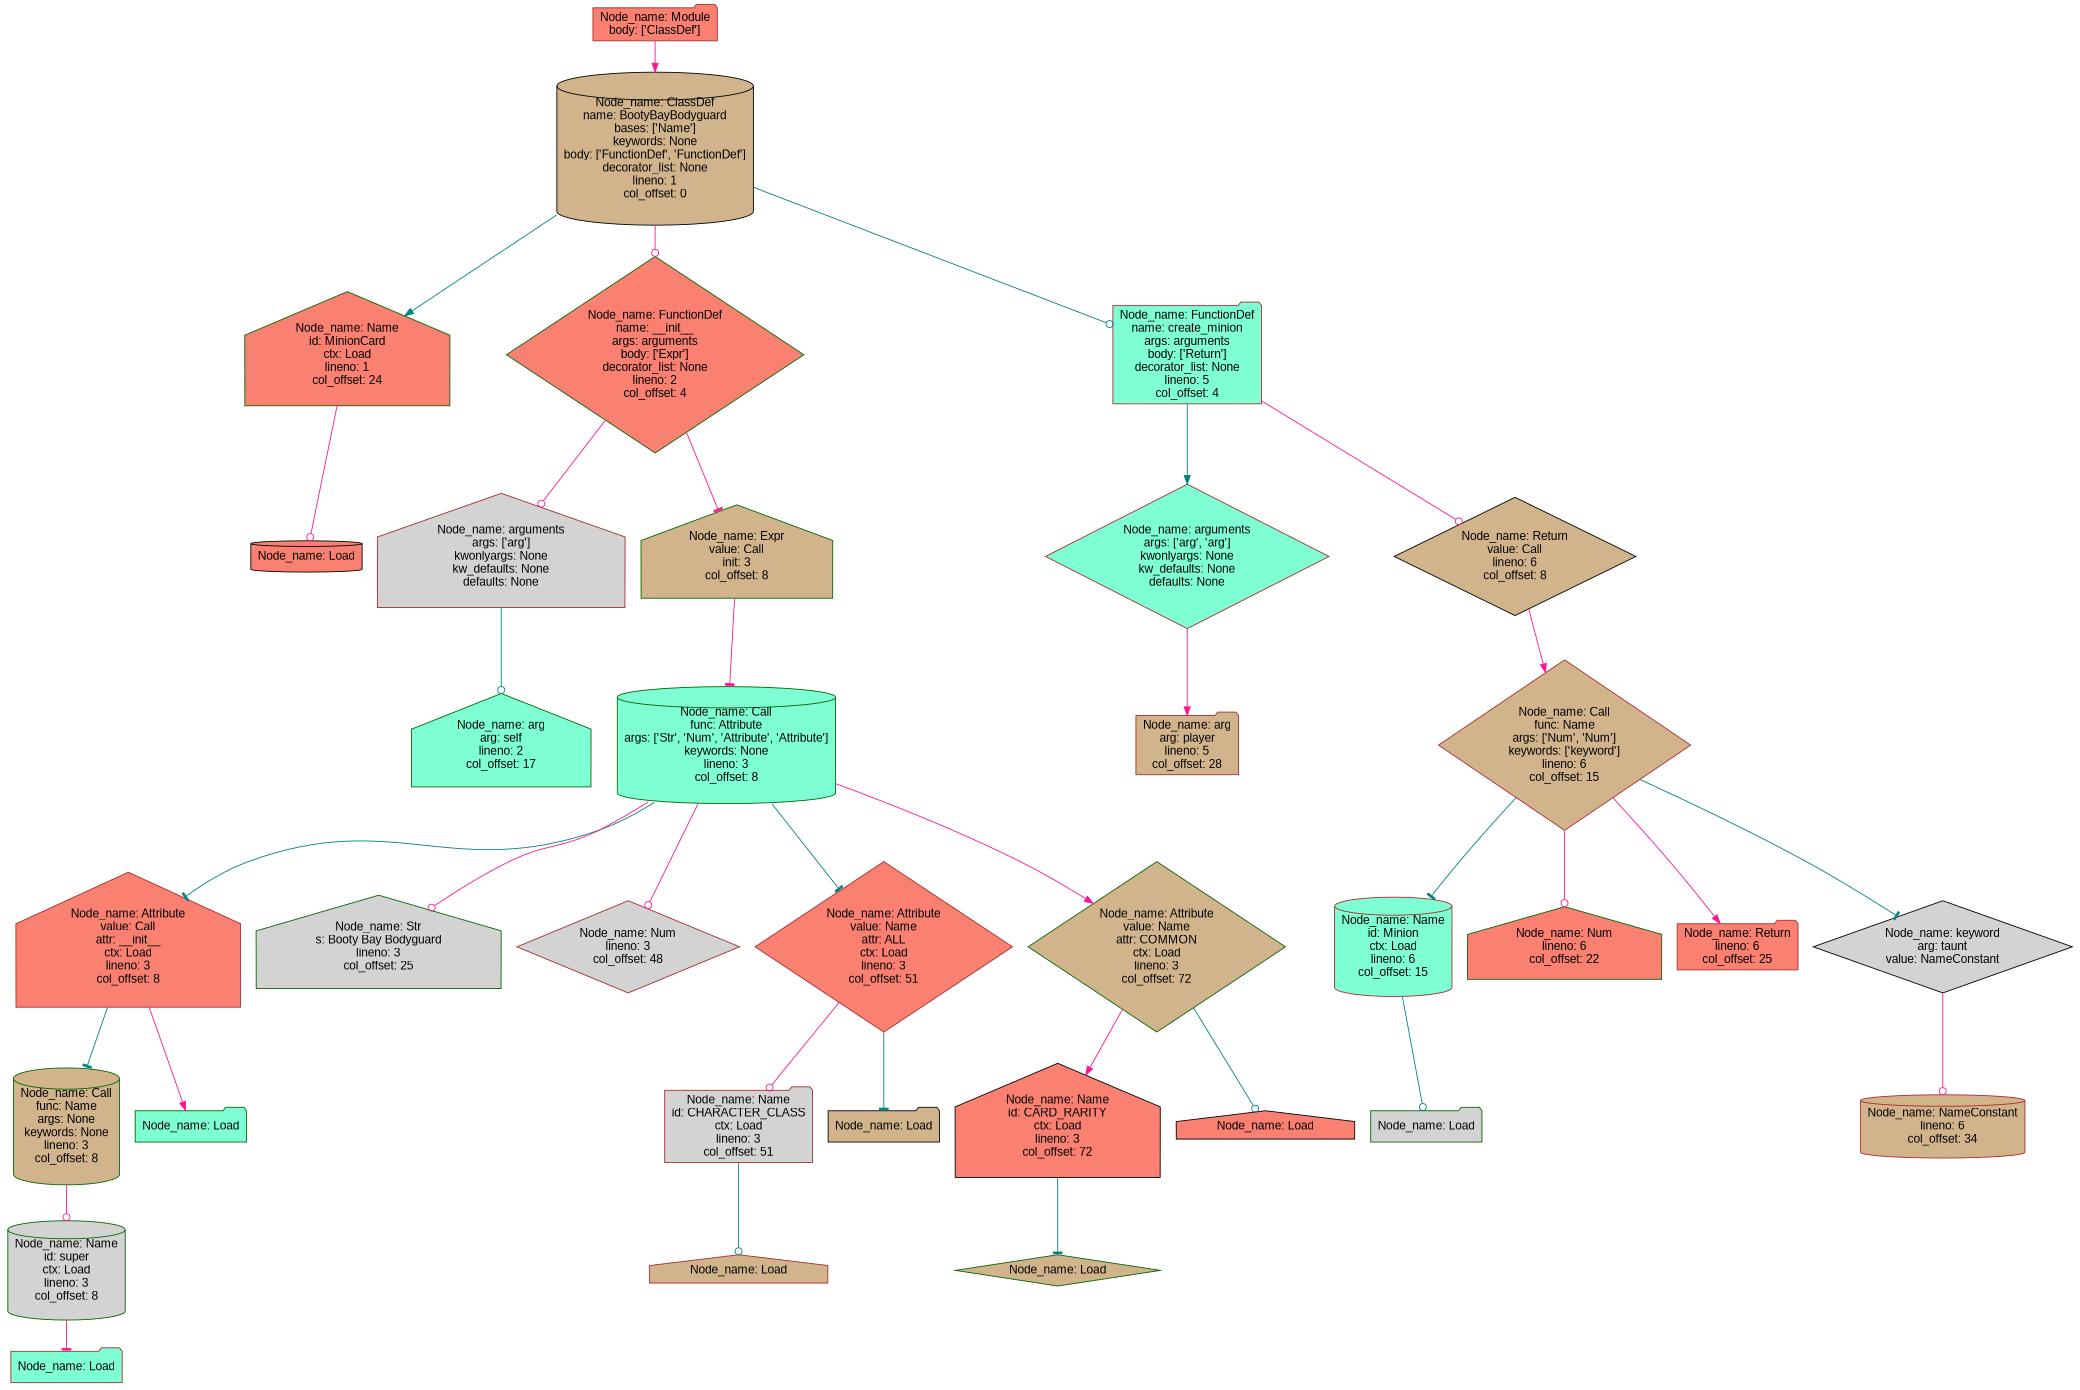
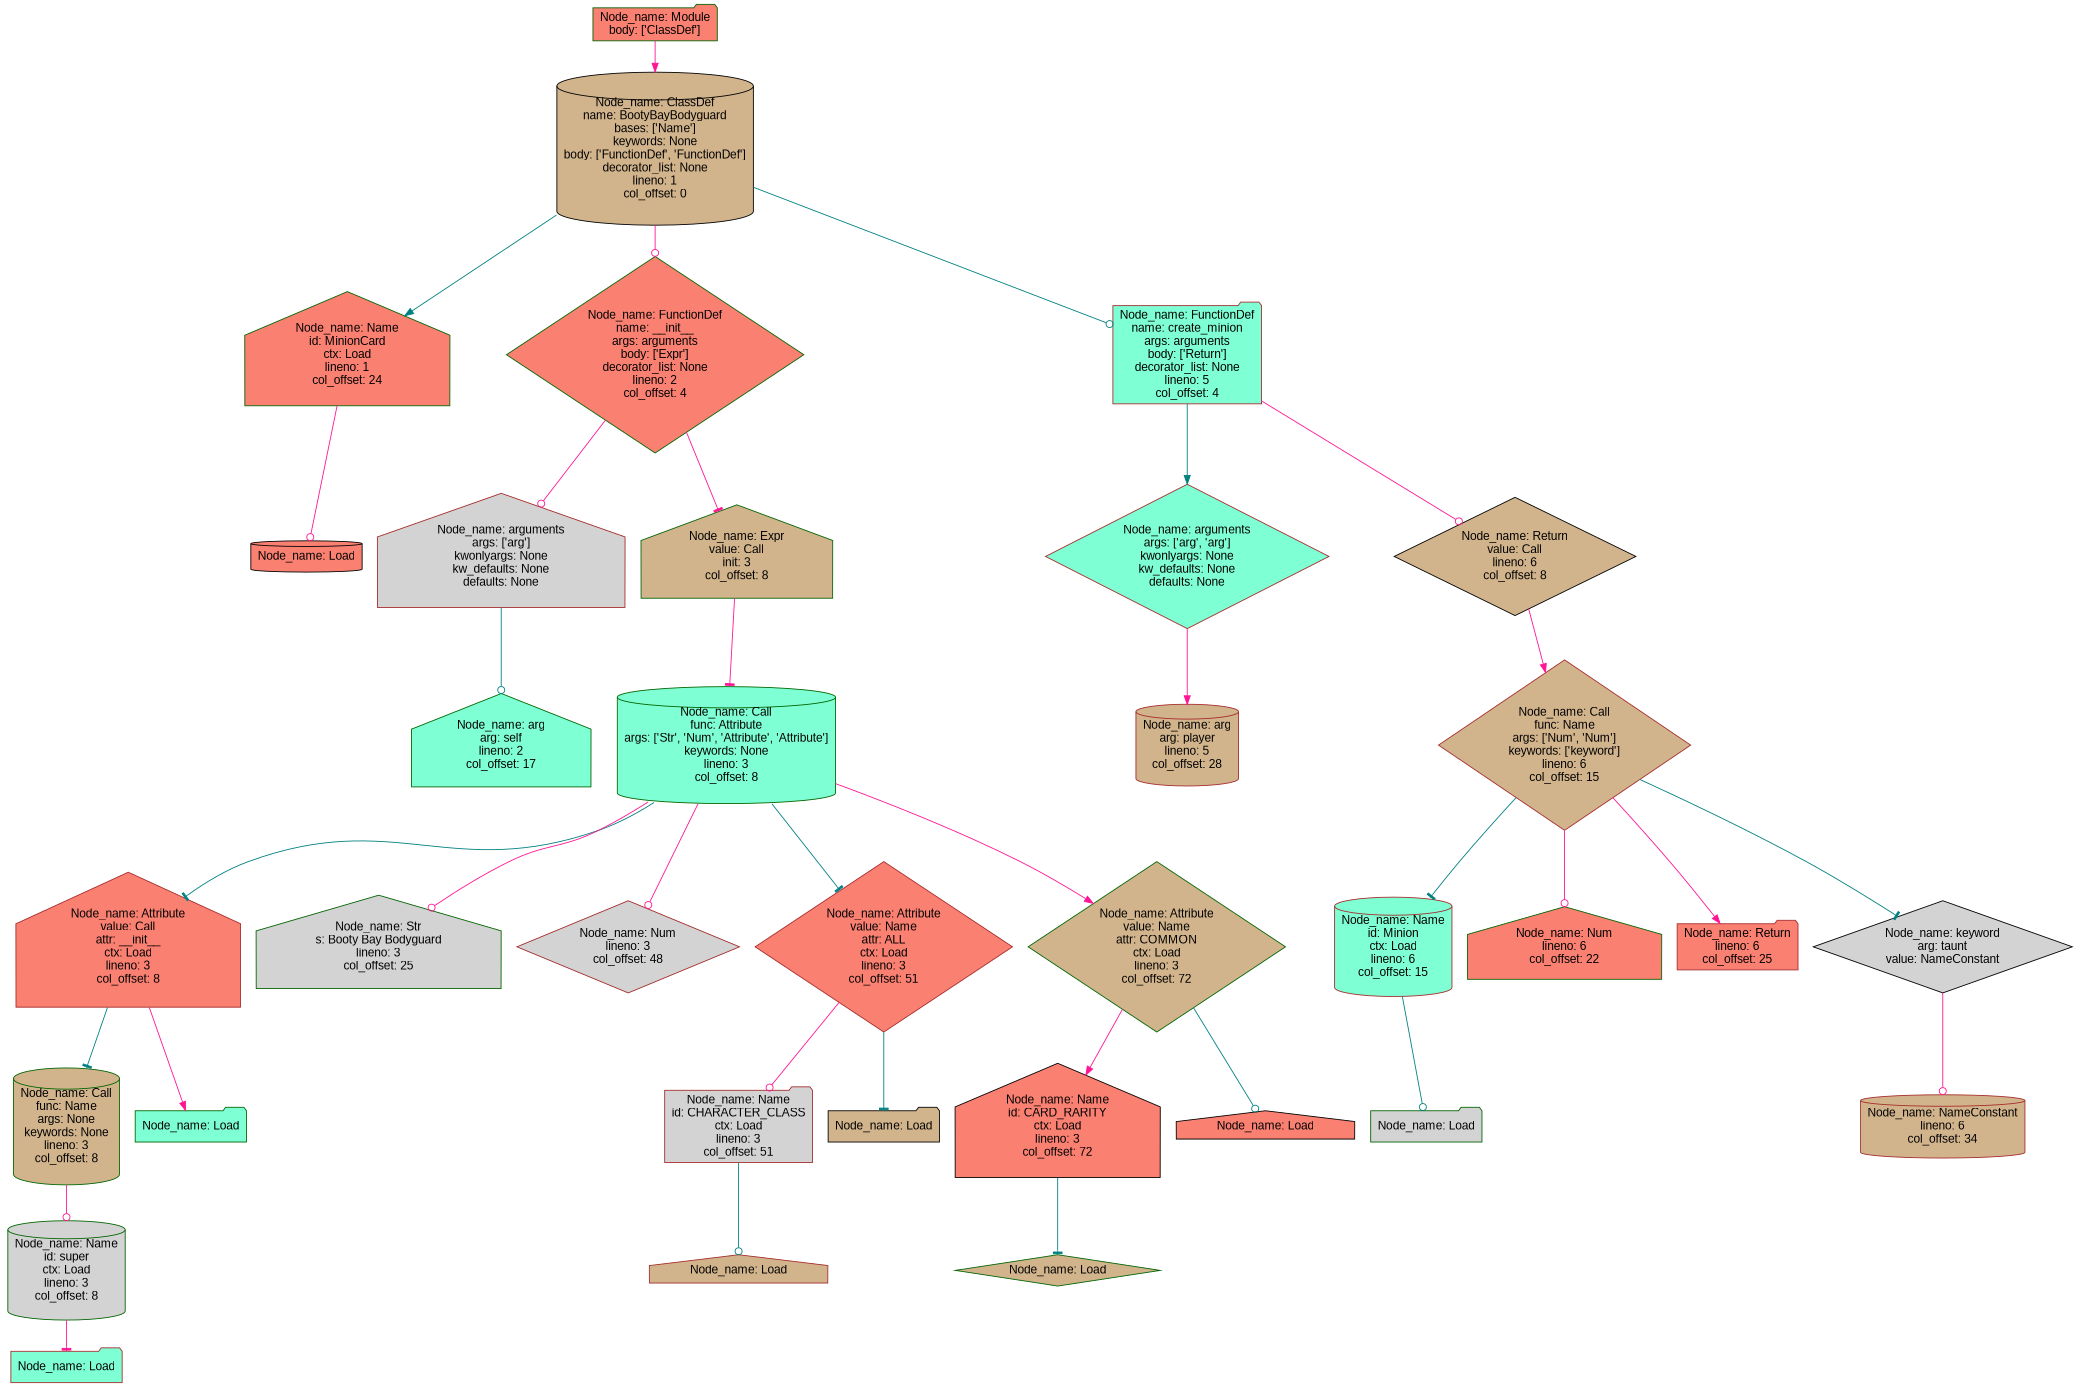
node "Node_name: Module body: ['ClassDef']": color brown -> darkgreen
node "Node_name: arg arg: player lineno: 5 col_offset: 28": shape folder -> cylinder
